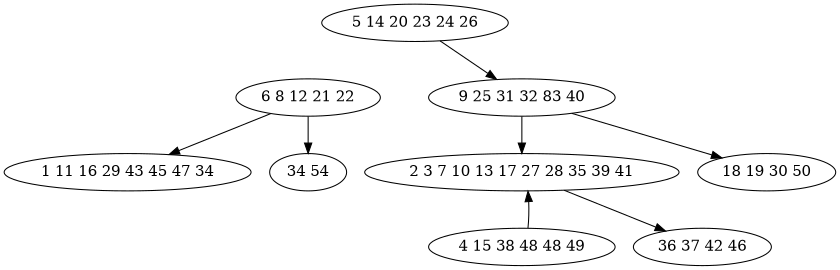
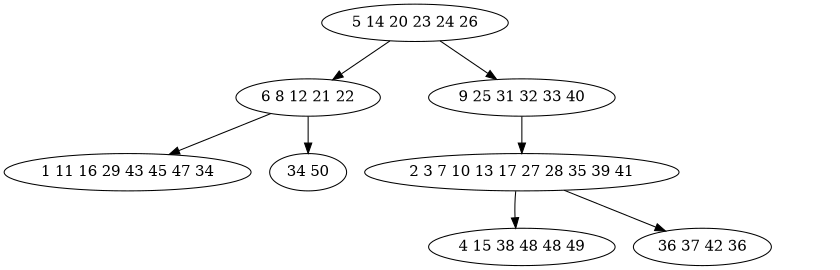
edge "5 14 20 23 24 26" -> "6 8 12 21 22": added
node "9 25 31 32 83 40": label "9 25 31 32 83 40" -> "9 25 31 32 33 40"
node "34 54": label "34 54" -> "34 50"
node "18 19 30 50": removed
edge "4 15 38 48 48 49" -> "2 3 7 10 13 17 27 28 35 39 41": reversed
node "36 37 42 46": label "36 37 42 46" -> "36 37 42 36"
